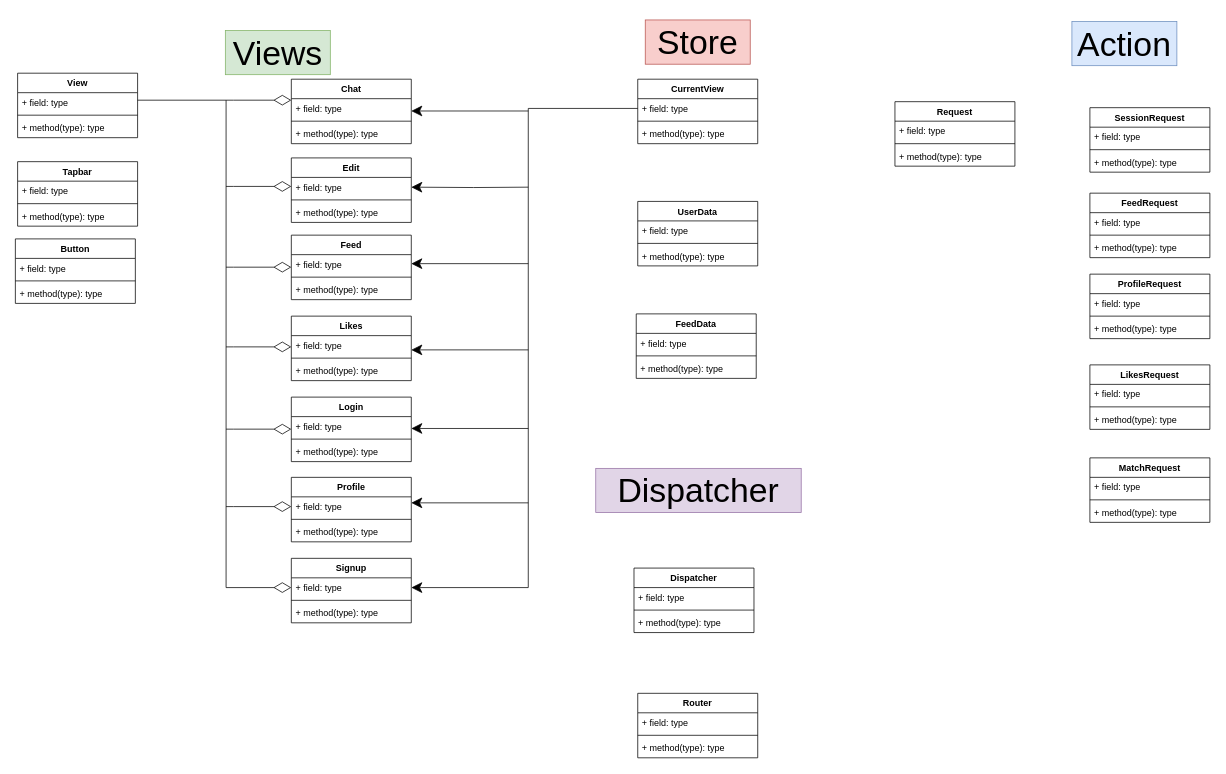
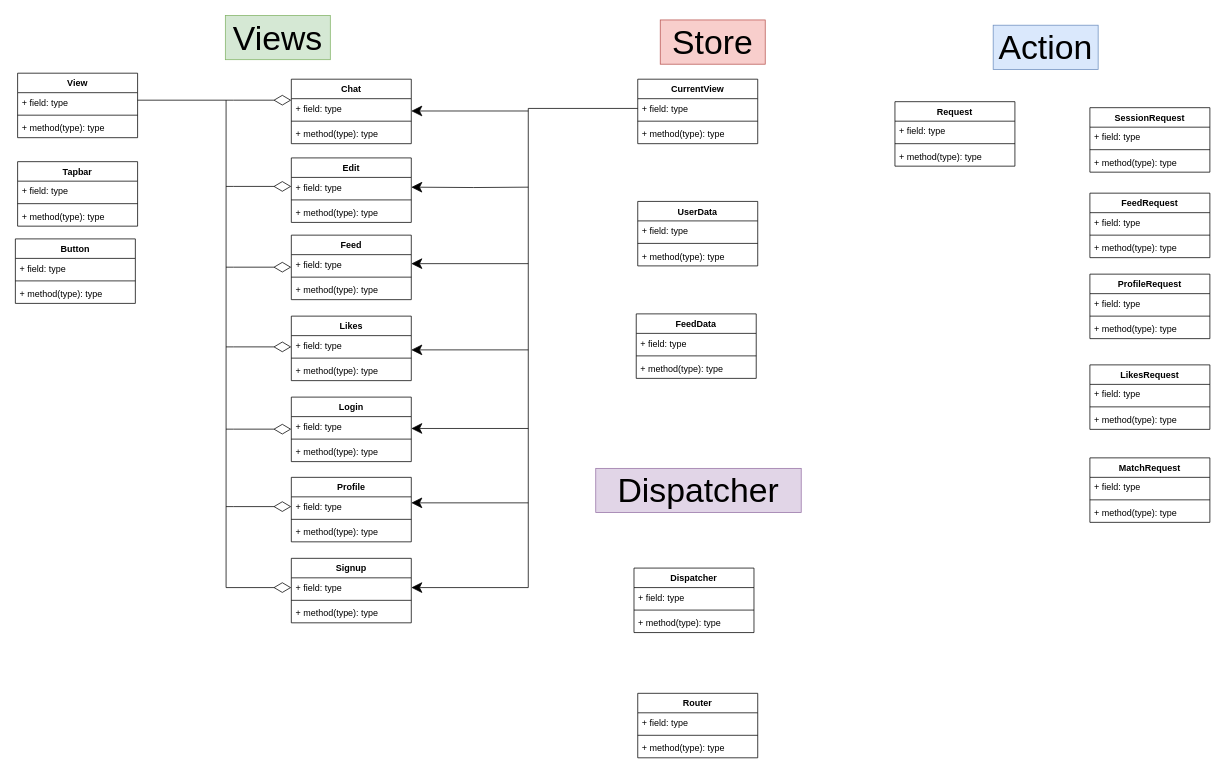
node "Store": moved (698, 42) -> (713, 42)
node "Action": moved (1125, 44) -> (1046, 47)
node "Views": moved (278, 53) -> (278, 38)
